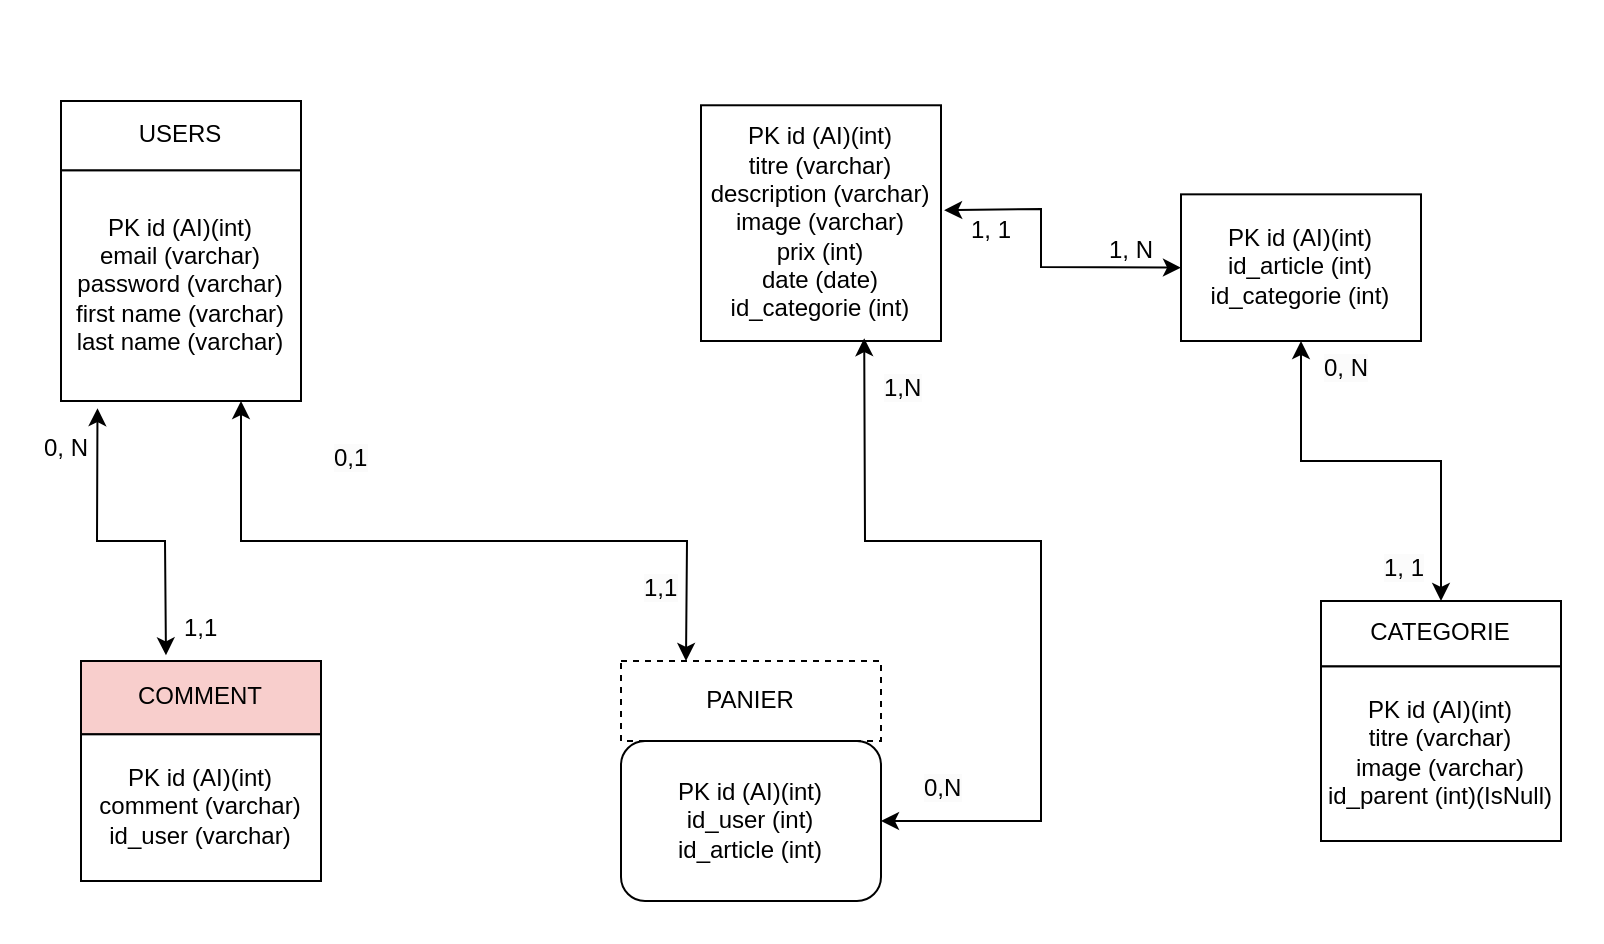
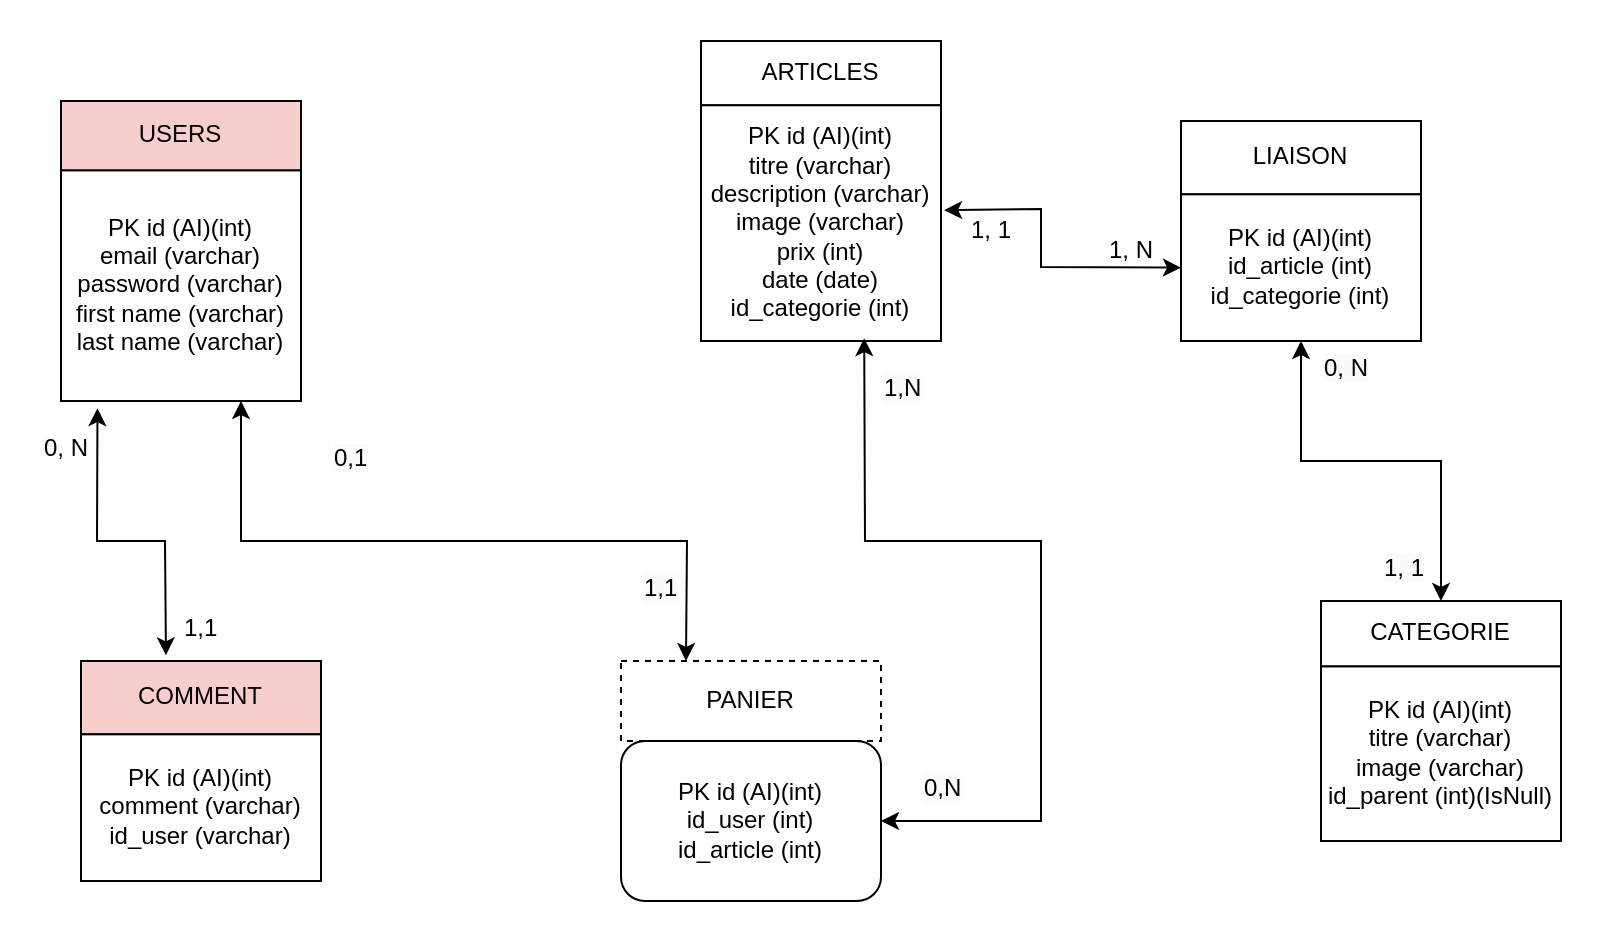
node "ARTICLES": added
node "USERS": fillcolor #ffffff -> #f8cecc
node "LIAISON": added
